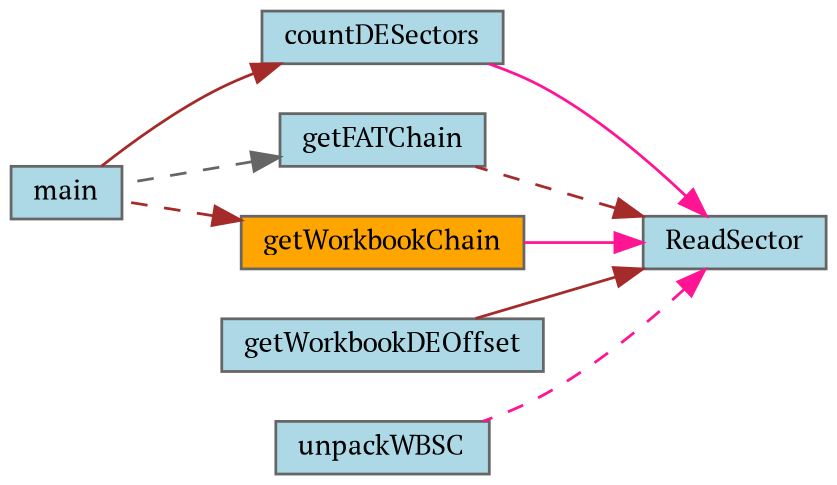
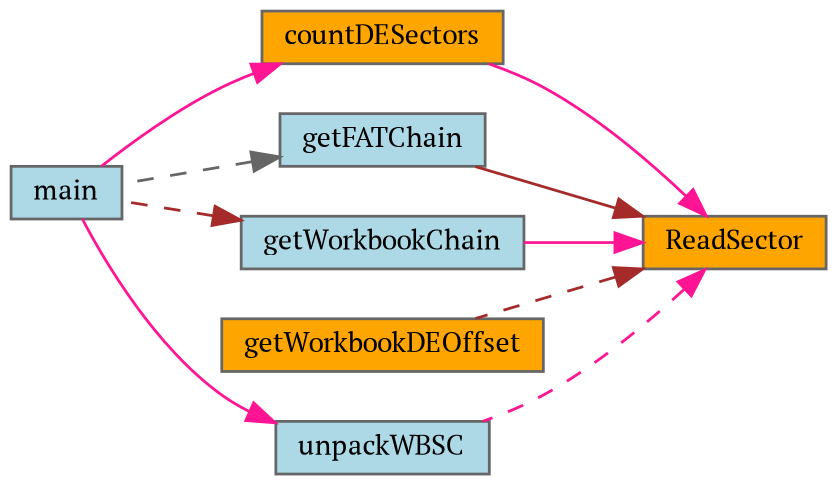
node "countDESectors": fillcolor lightblue -> orange
edge "main" -> "countDESectors": color brown -> deeppink
edge "getFATChain" -> "ReadSector": style dashed -> solid
node "getWorkbookChain": fillcolor orange -> lightblue
node "ReadSector": fillcolor lightblue -> orange
edge "getWorkbookDEOffset" -> "ReadSector": style solid -> dashed
edge "main" -> "unpackWBSC": added
node "getWorkbookDEOffset": fillcolor lightblue -> orange
